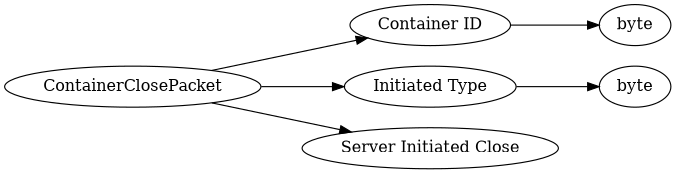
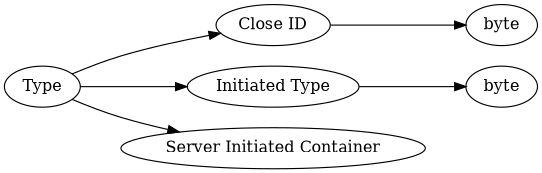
node "Container ID": label "Container ID" -> "Close ID"
node "ContainerClosePacket": label "ContainerClosePacket" -> "Type"
node "Server Initiated Close": label "Server Initiated Close" -> "Server Initiated Container"
